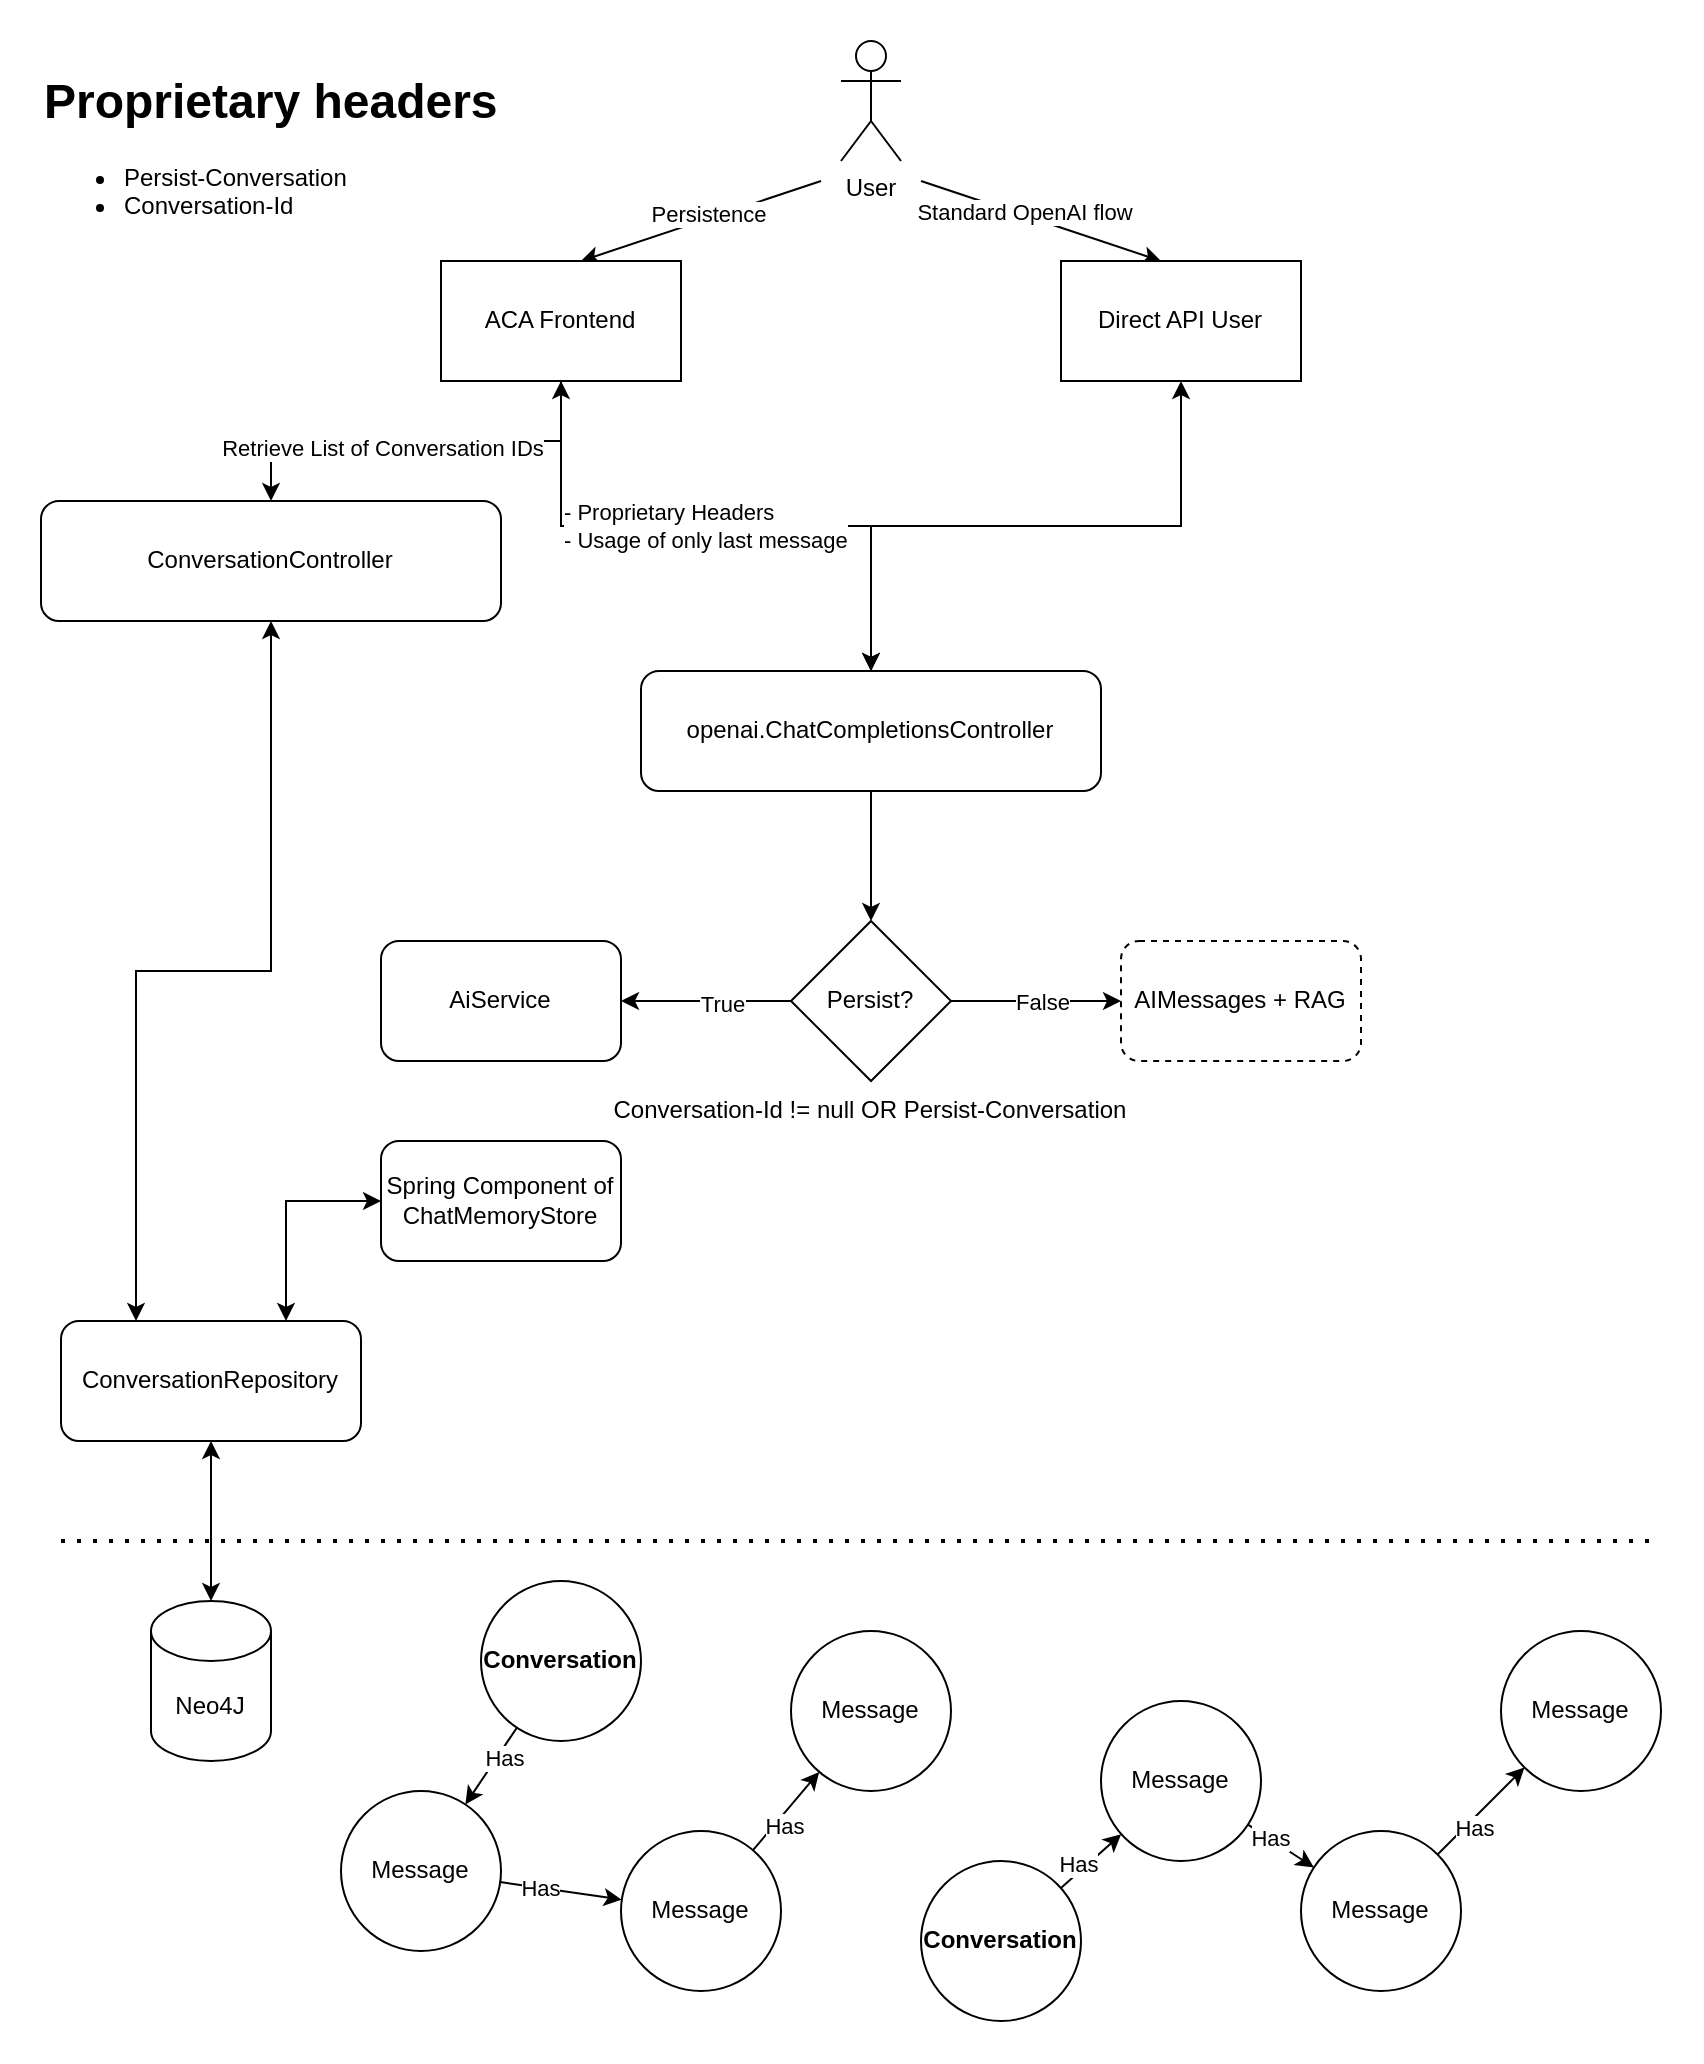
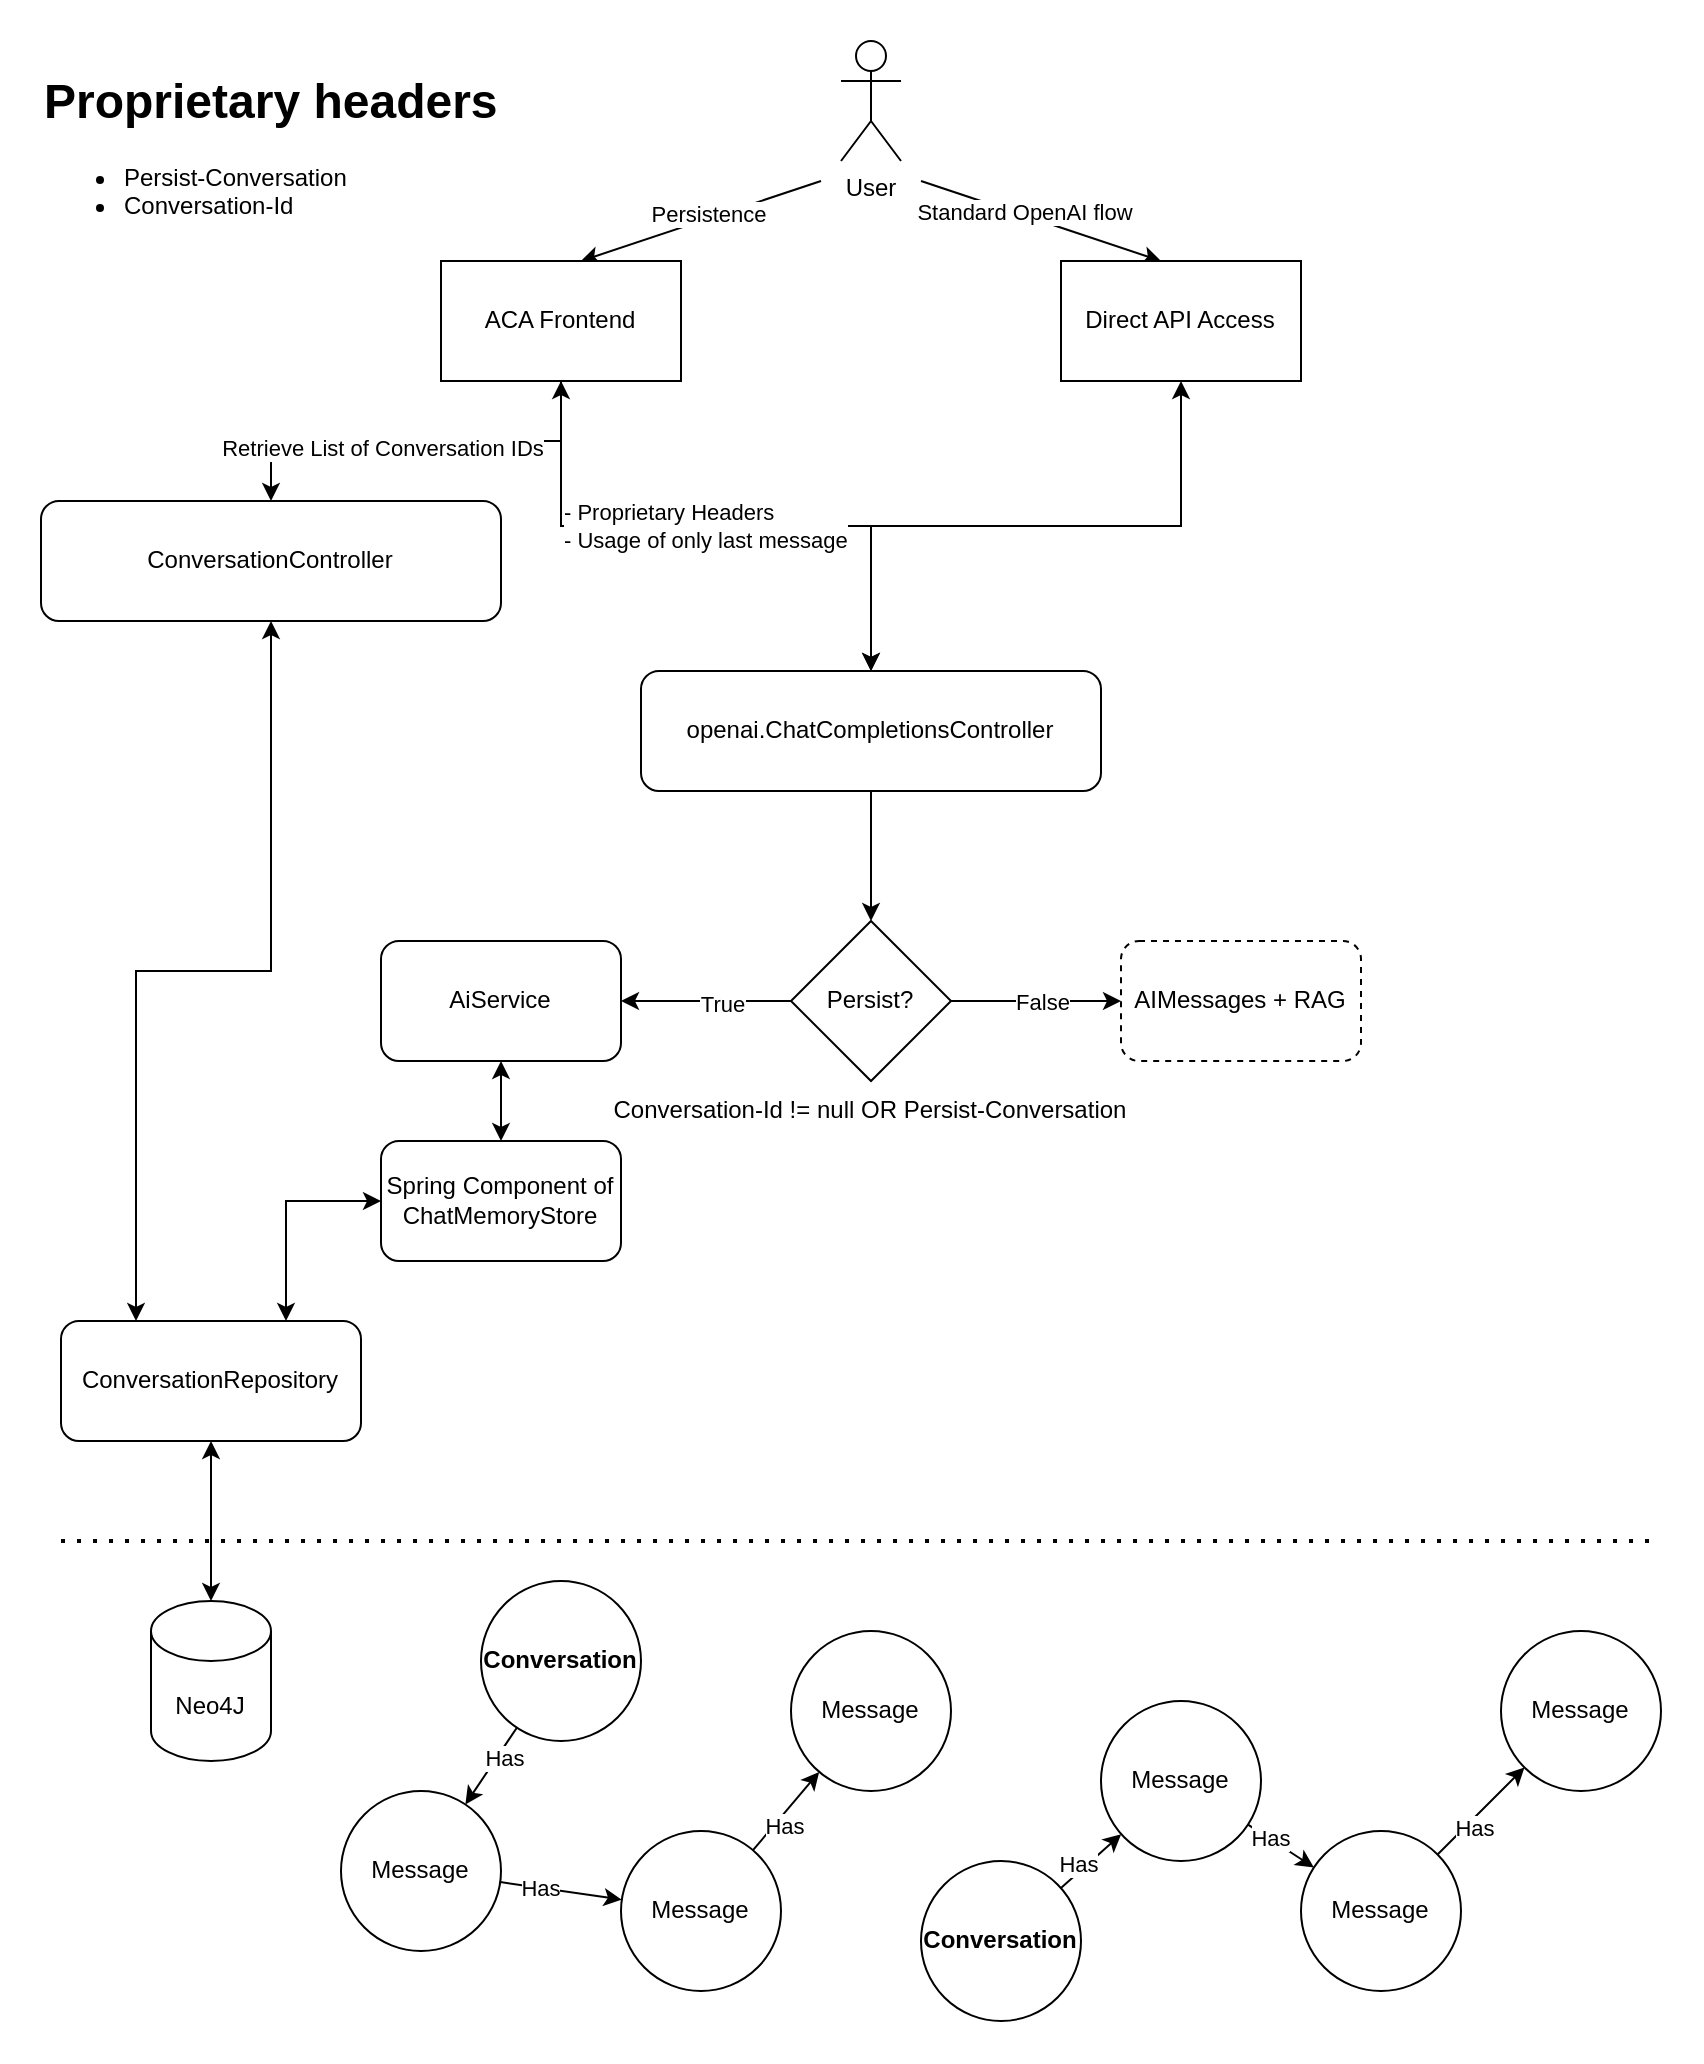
node "Direct API User": label "Direct API User" -> "Direct API Access"
edge "AiService" -- "Spring Component of ChatMemoryStore": added
